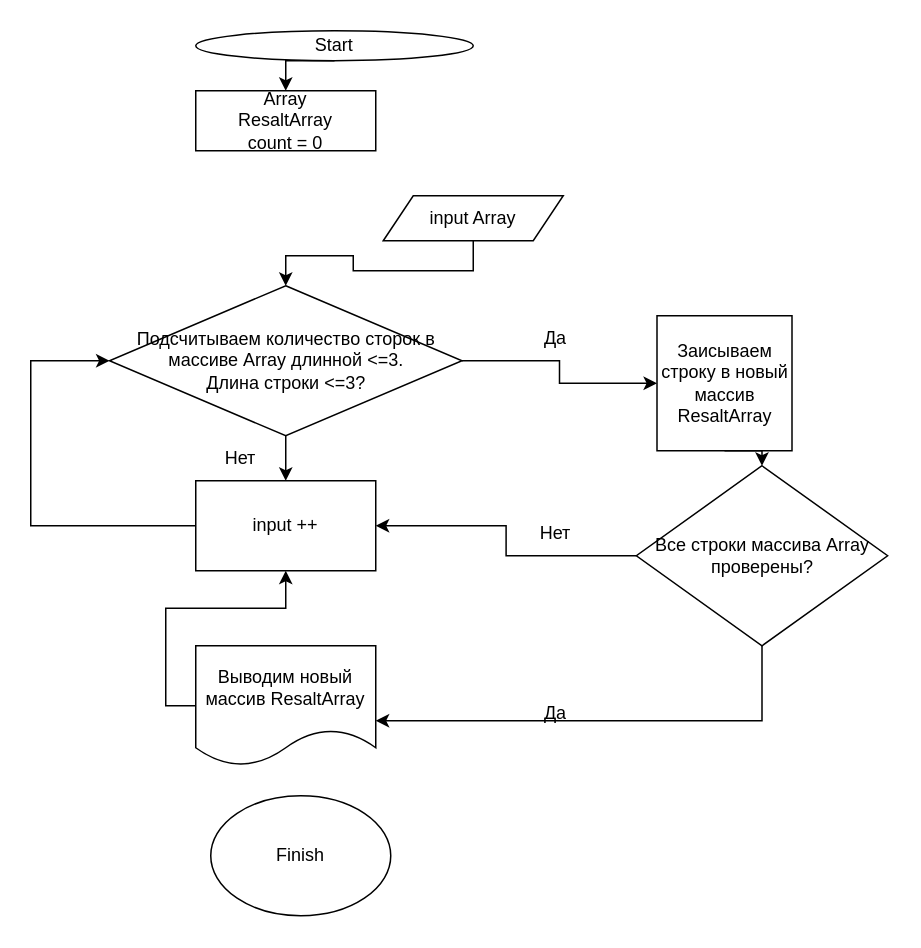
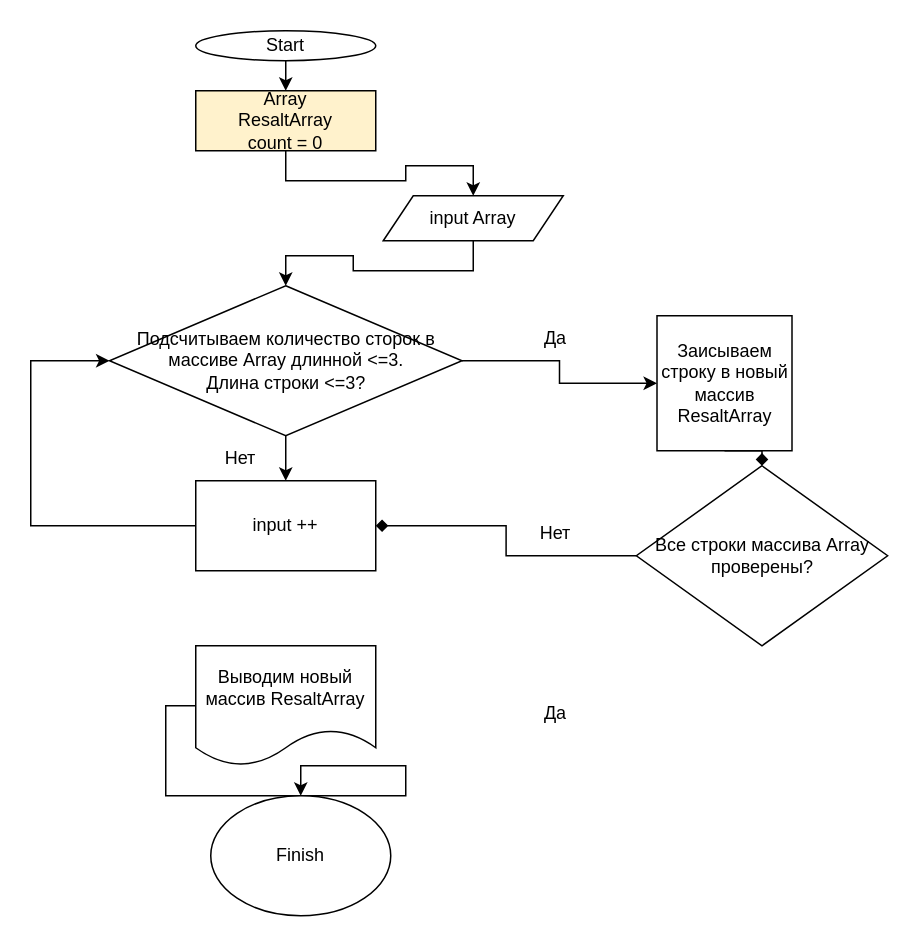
node "Start": size 278x30 -> 180x30
node "Array ResaltArray count = 0": fillcolor #ffffff -> #fff2cc
edge "Array ResaltArray count = 0" -> "input Array": added
edge "Заисываем строку в новый массив ResaltArray" -> "Все строки маccива Array проверены?": arrowhead classic -> diamond
edge "Все строки маccива Array проверены?" -> "input ++": arrowhead classic -> diamond
edge "Выводим новый массив ResaltArray" -> "input ++": now "Выводим новый массив ResaltArray" -> "Finish"
edge "Все строки маccива Array проверены?" -> "Выводим новый массив ResaltArray": removed
